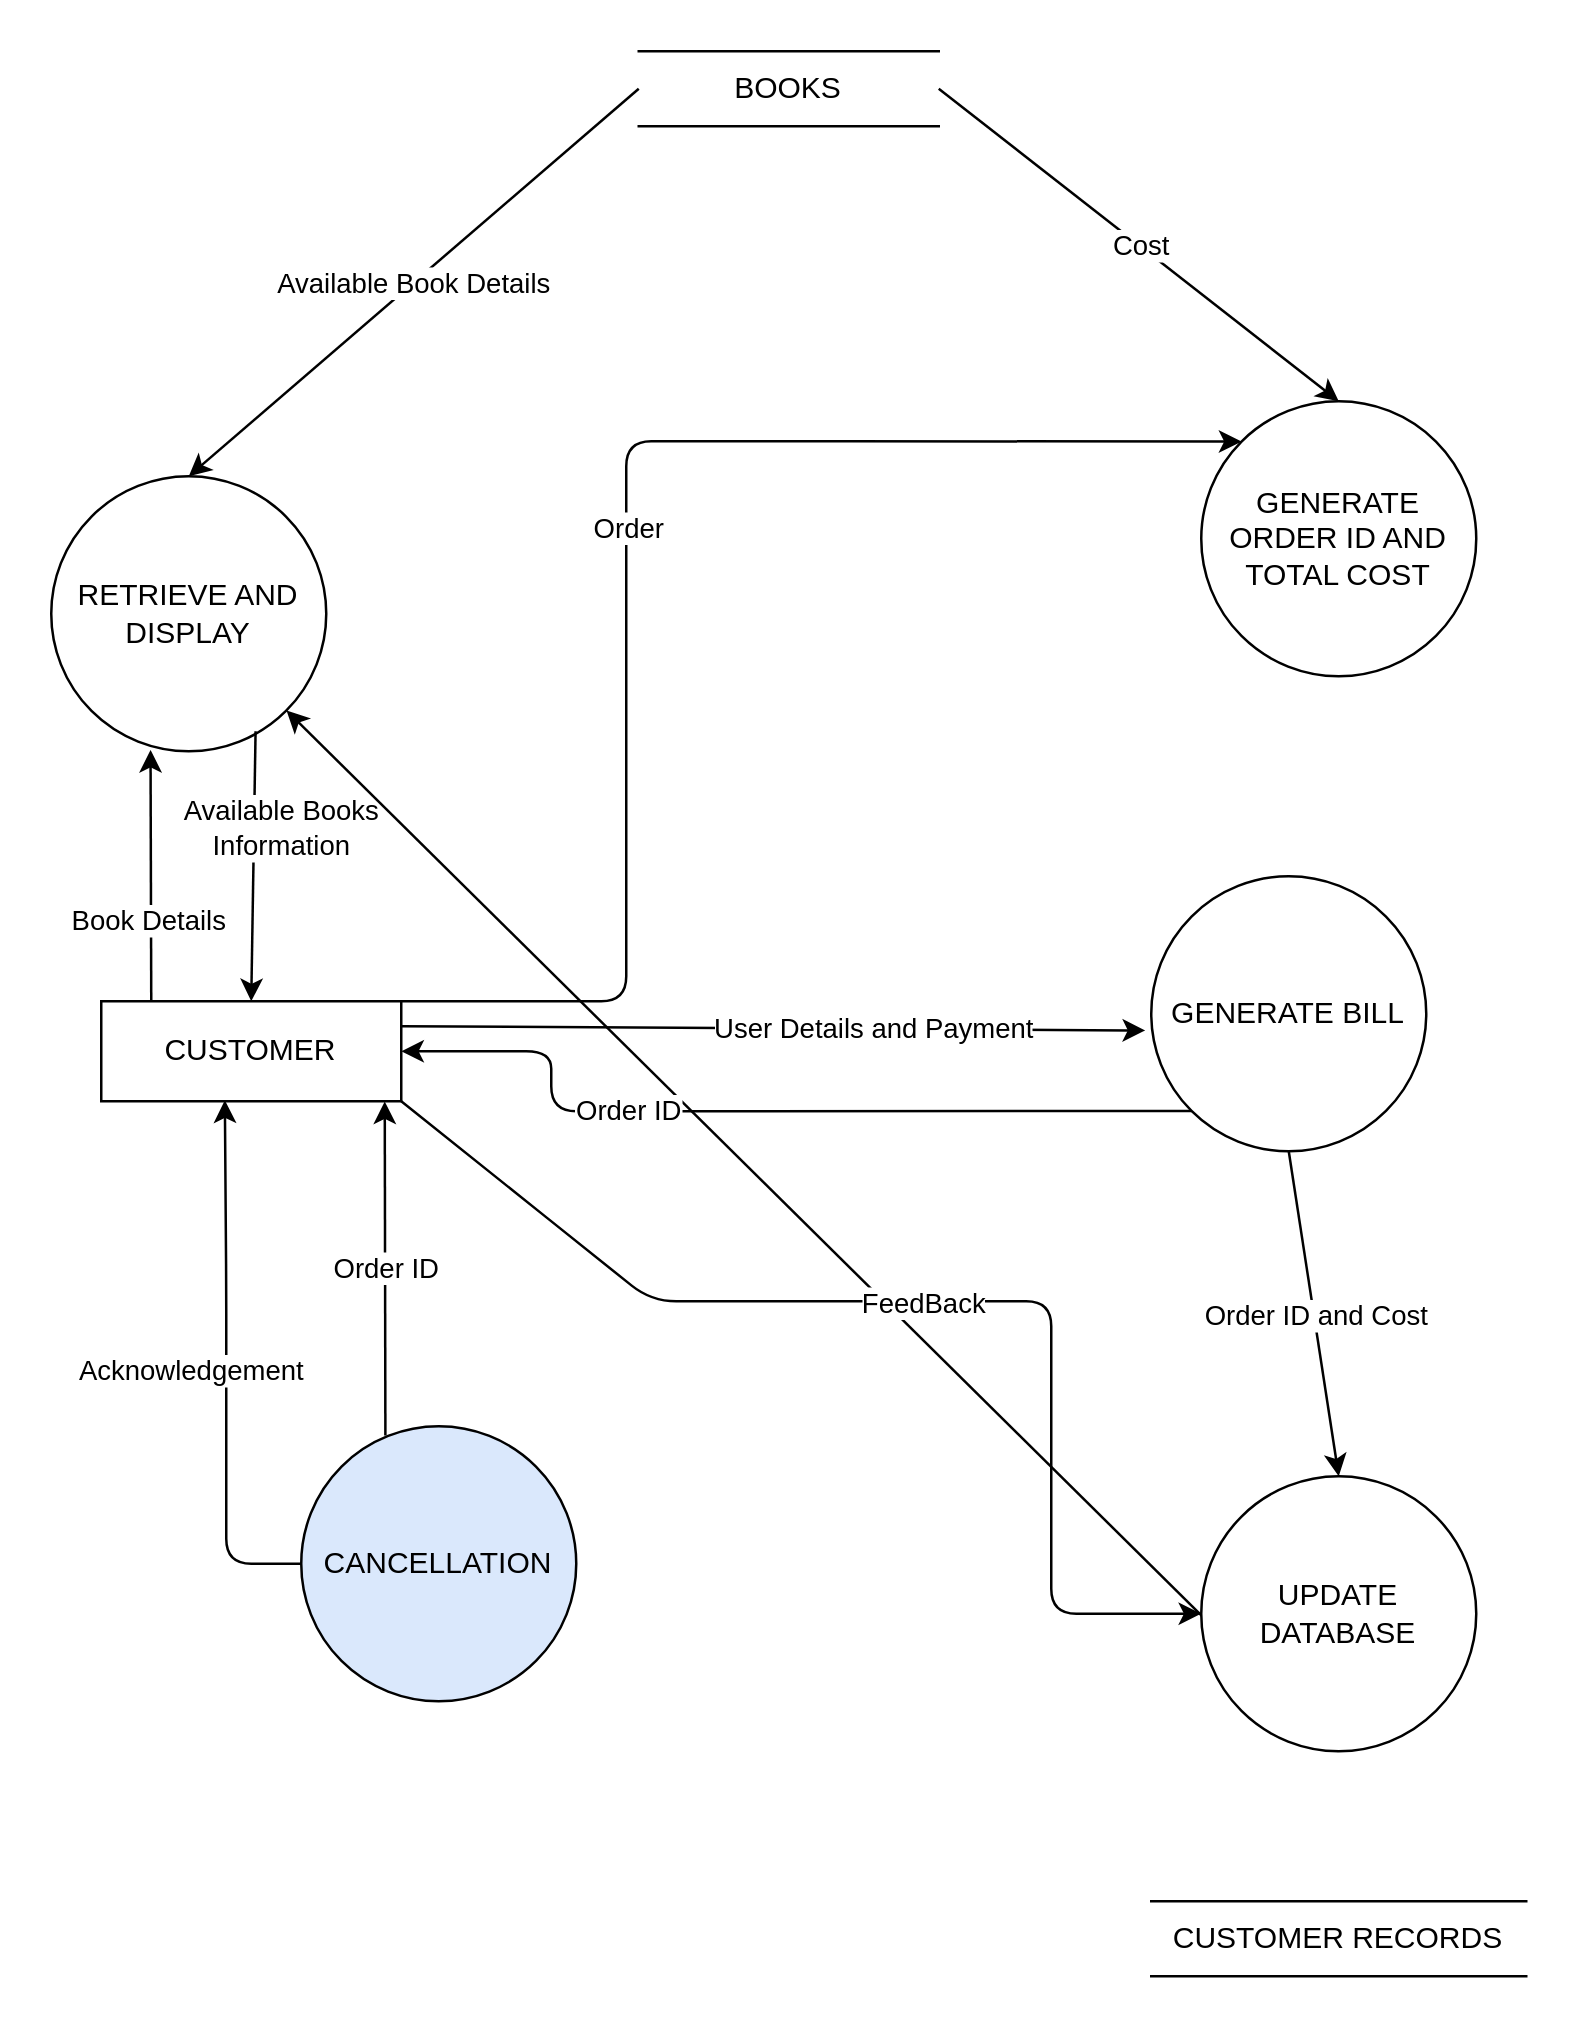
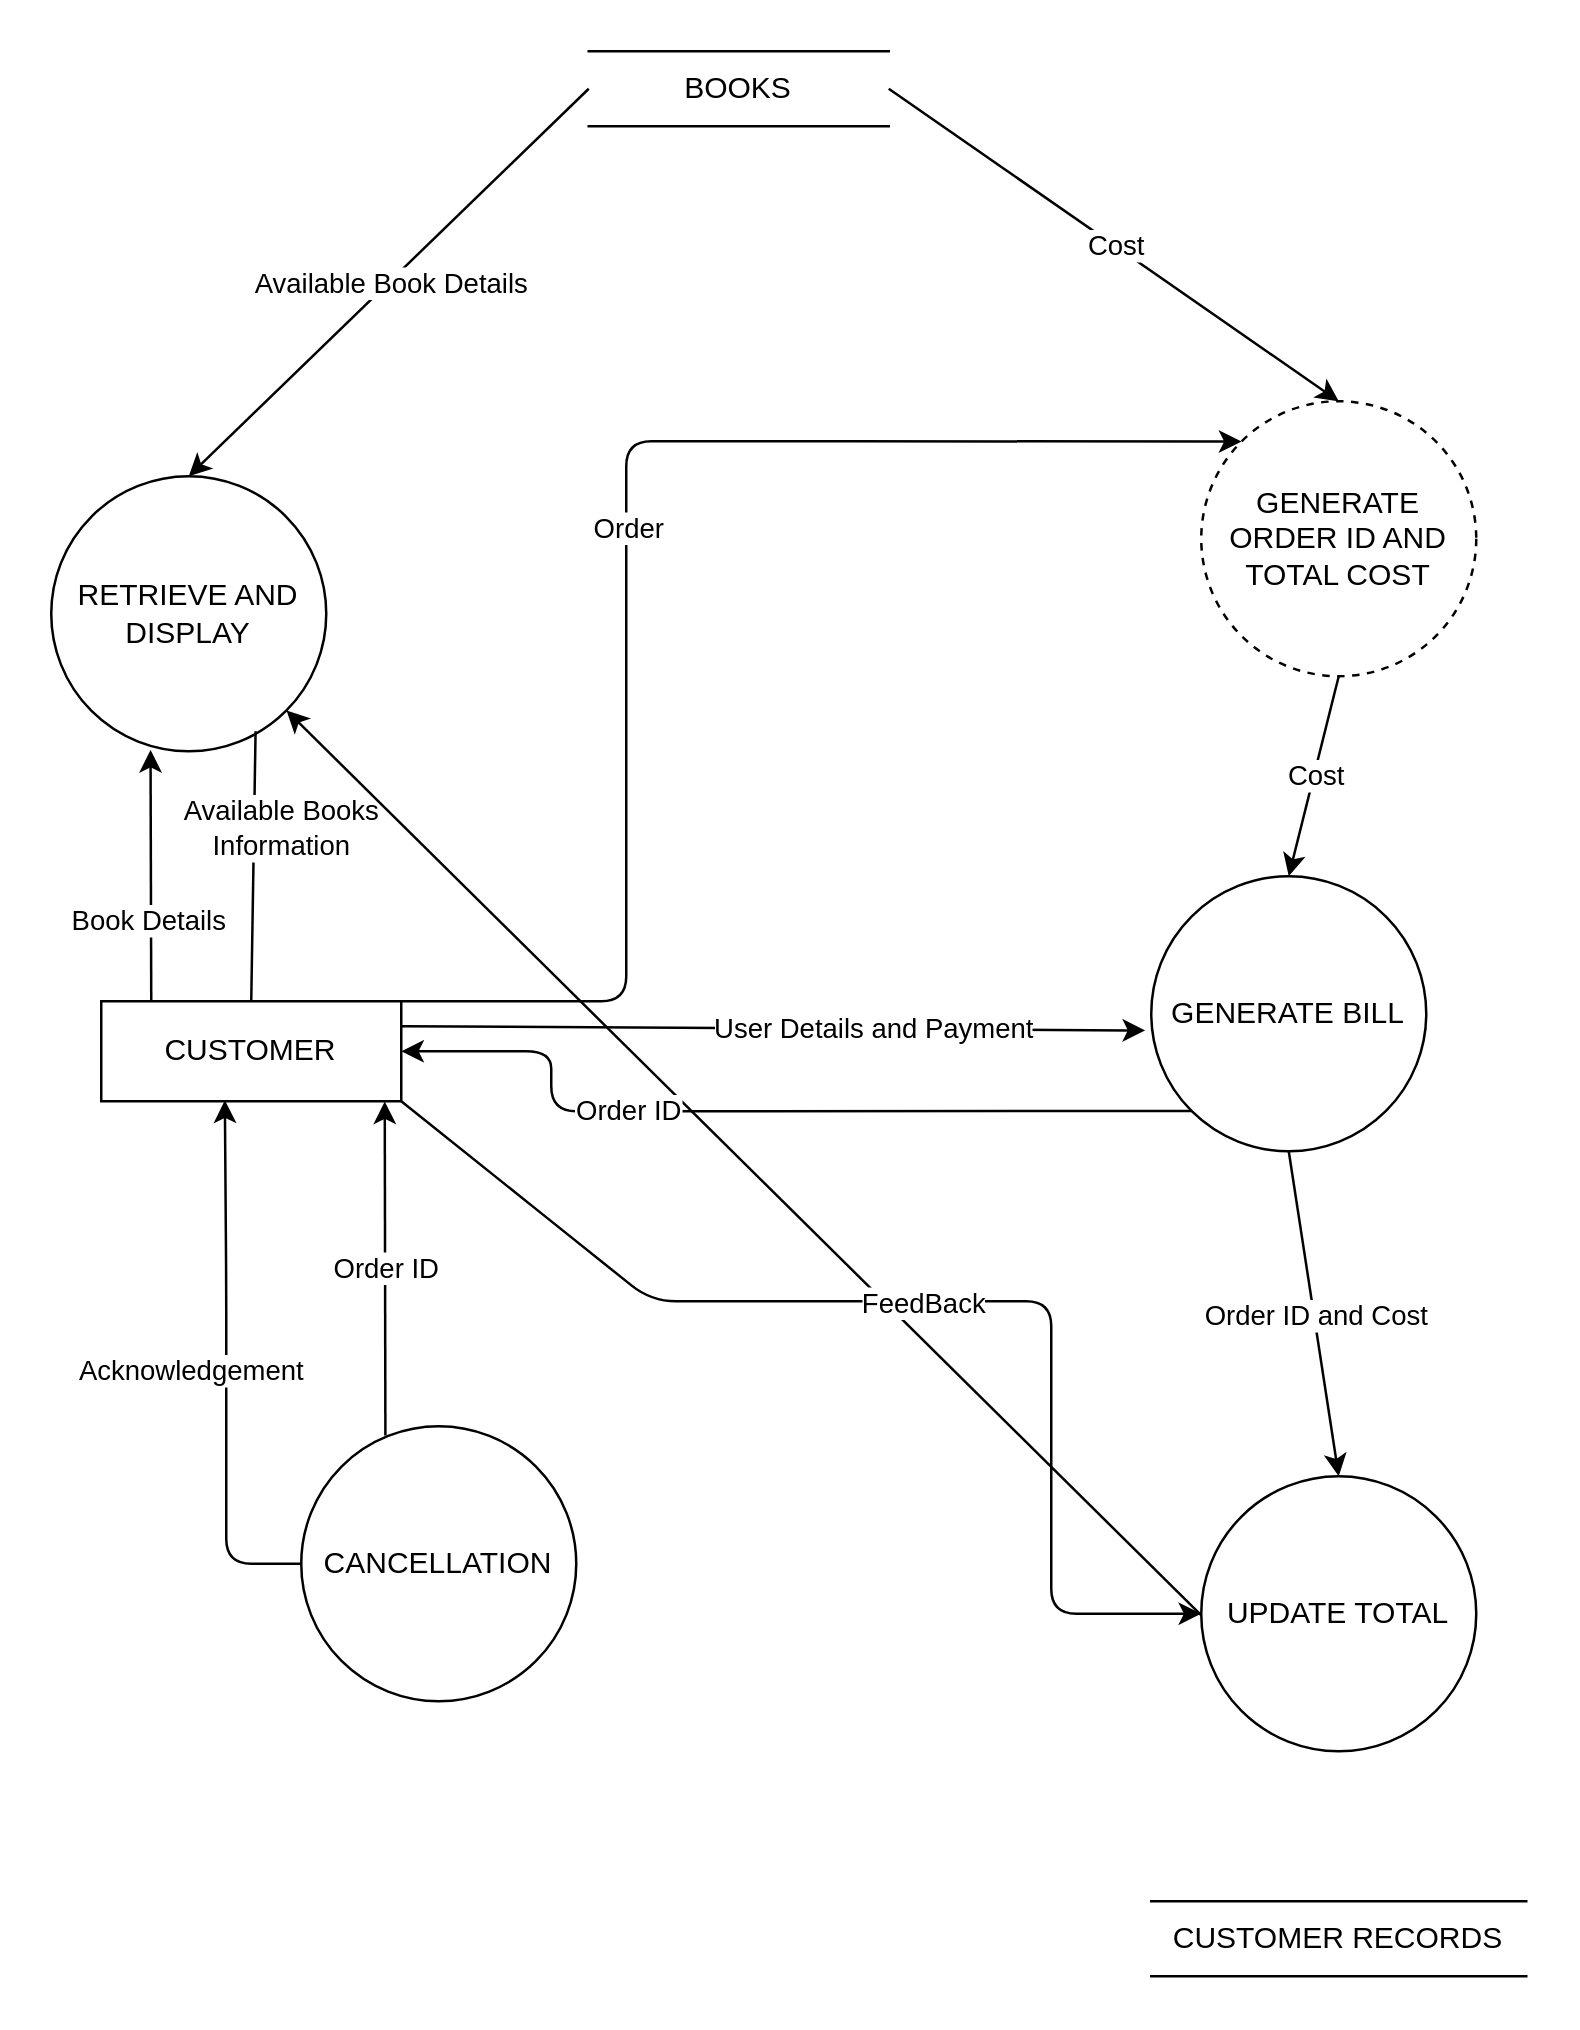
node "BOOKS": moved (789, 89) -> (739, 89)
node "GENERATE ORDER ID AND TOTAL COST": style solid -> dashed
edge "GENERATE ORDER ID AND TOTAL COST" -> "GENERATE BILL": added, label "Cost"
edge "RETRIEVE AND DISPLAY" -> "CUSTOMER": arrowhead classic -> none
node "CANCELLATION": fillcolor #dae8fc -> #ffffff
node "UPDATE DATABASE": label "UPDATE DATABASE" -> "UPDATE TOTAL"
